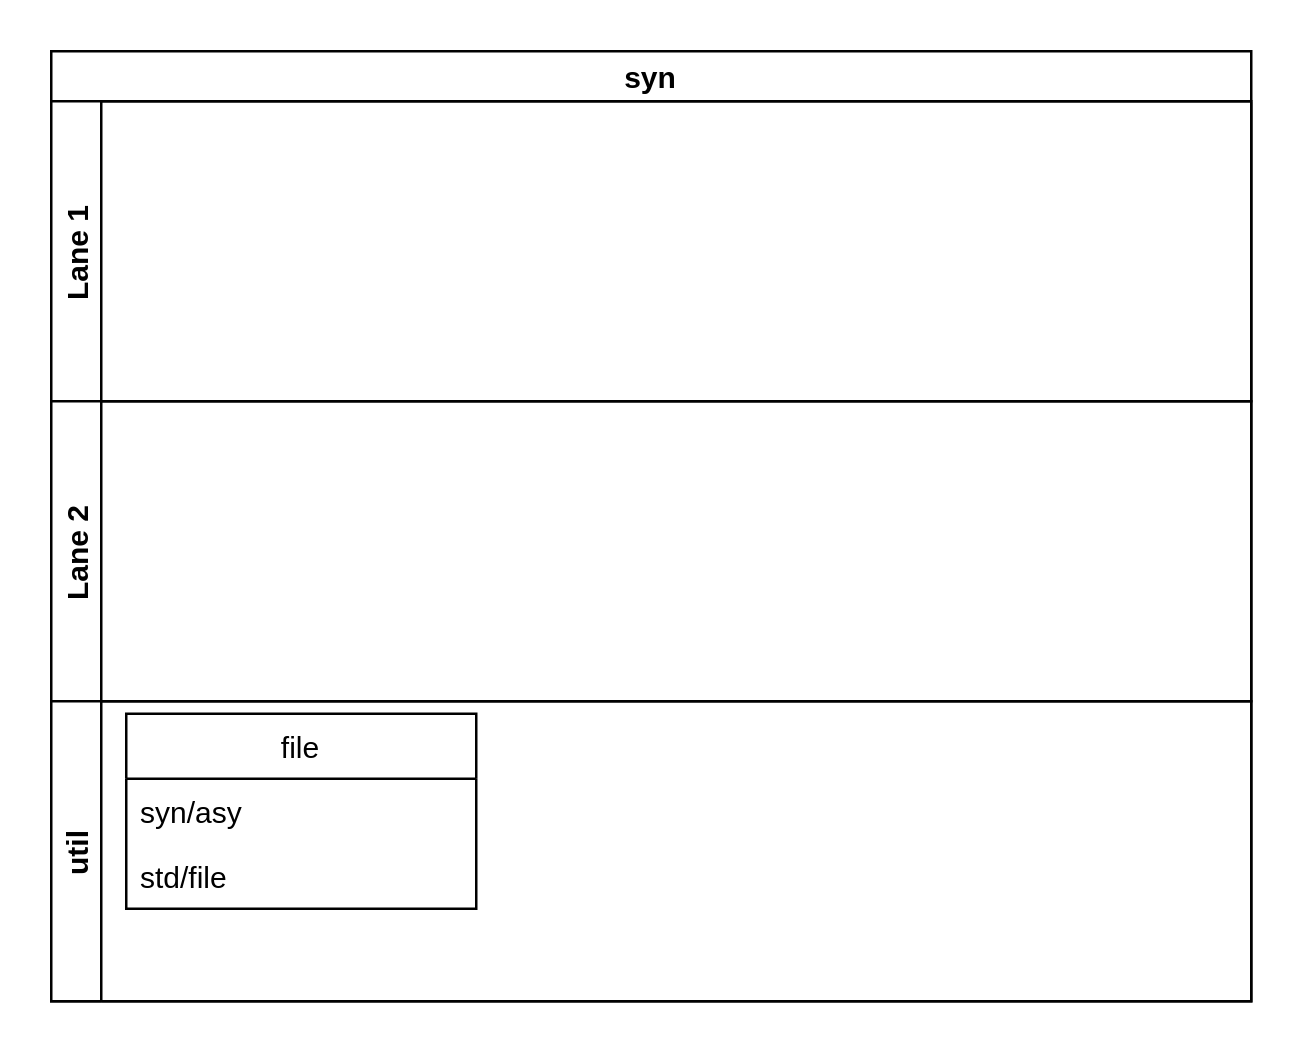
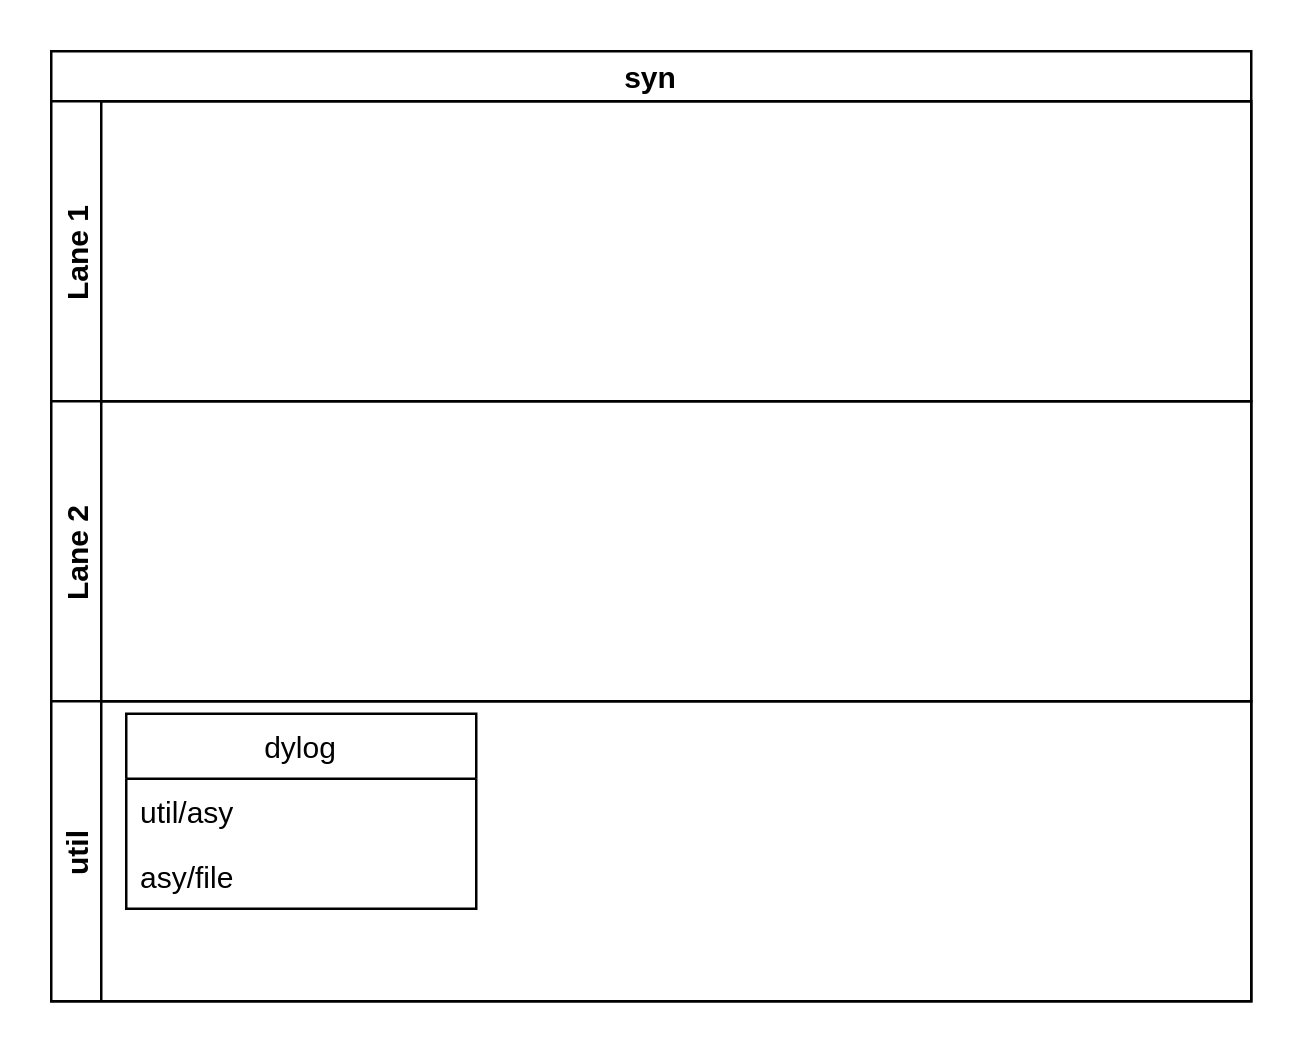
node "file": label "file" -> "dylog"
node "syn/asy": label "syn/asy" -> "util/asy"
node "std/file": label "std/file" -> "asy/file"
